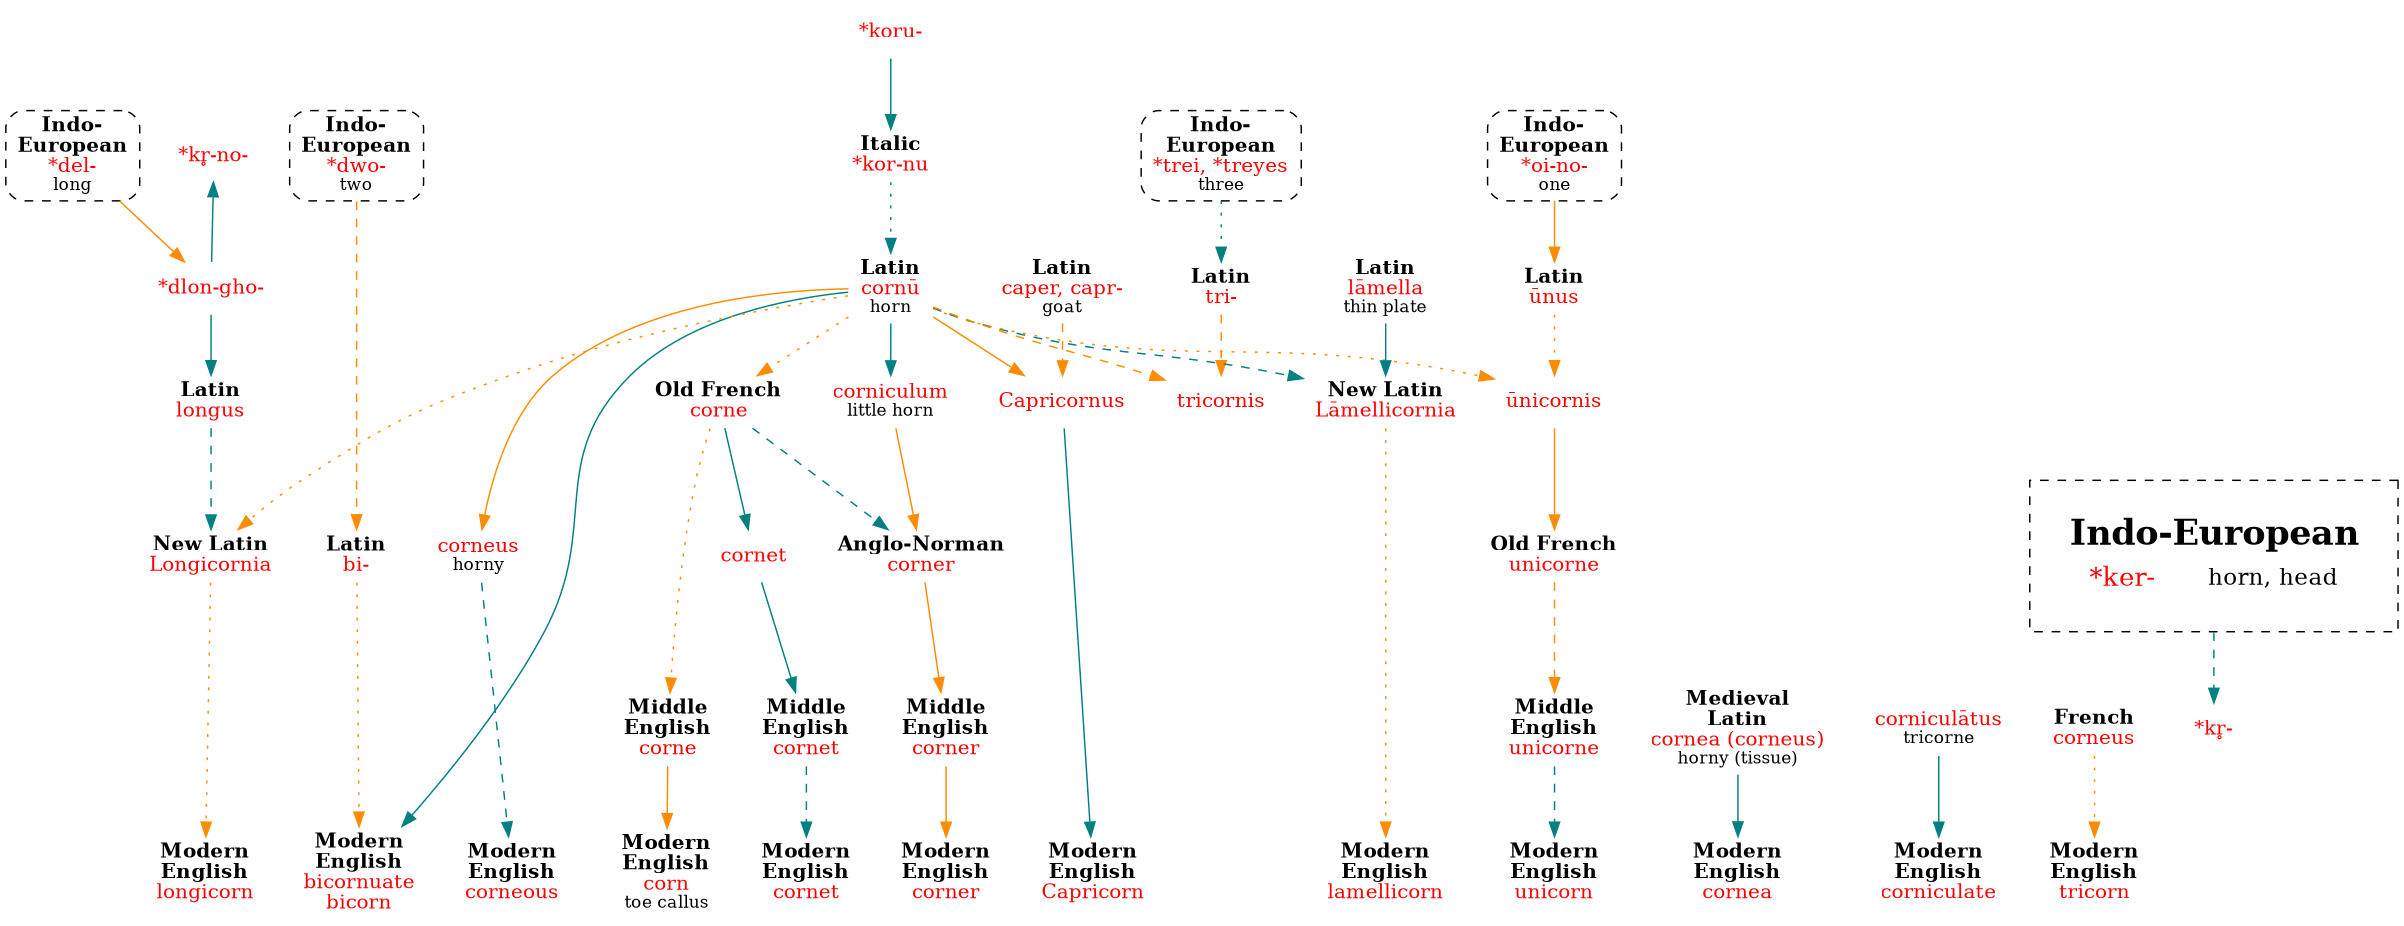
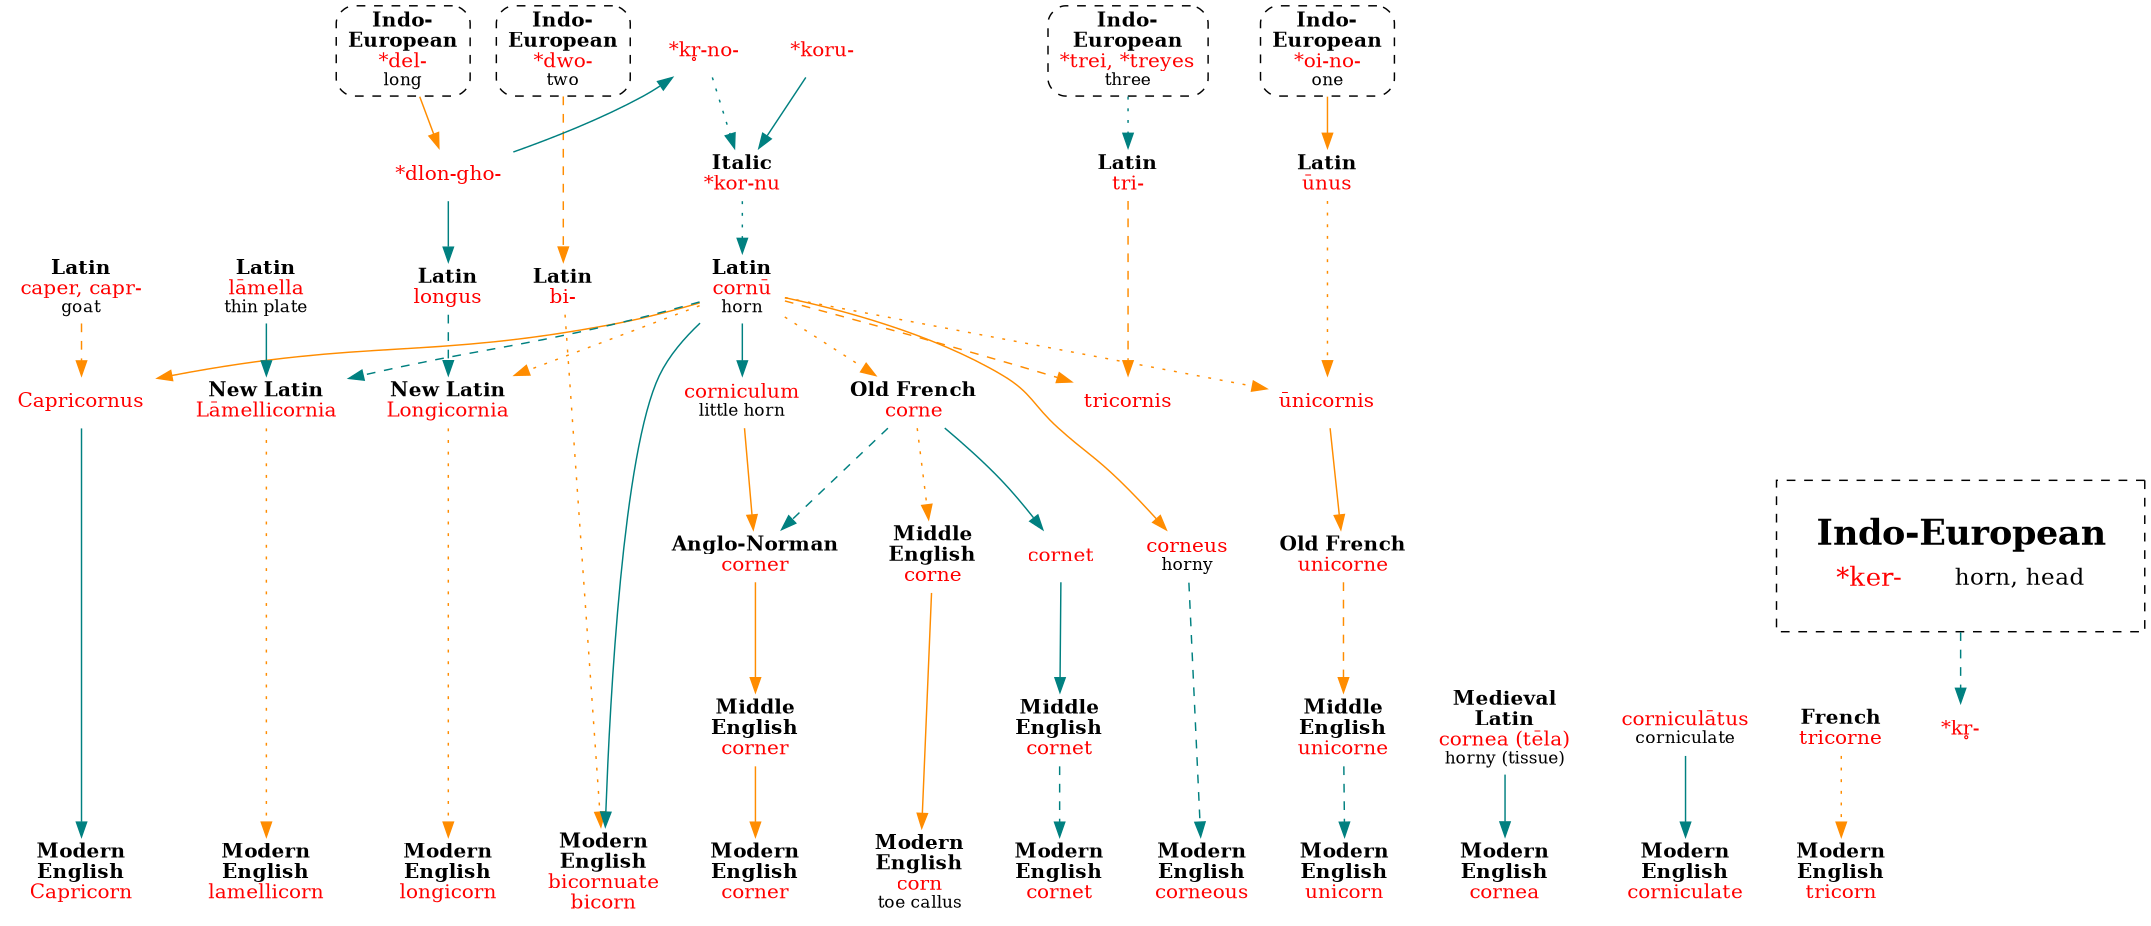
edge "*kr̥-no-" -> "Italic": added
node "corniculātus": text "tricorne" -> "corniculate"
node "French": text "corneus" -> "tricorne"
node "Medieval": text "cornea (corneus)" -> "cornea (tēla)"
